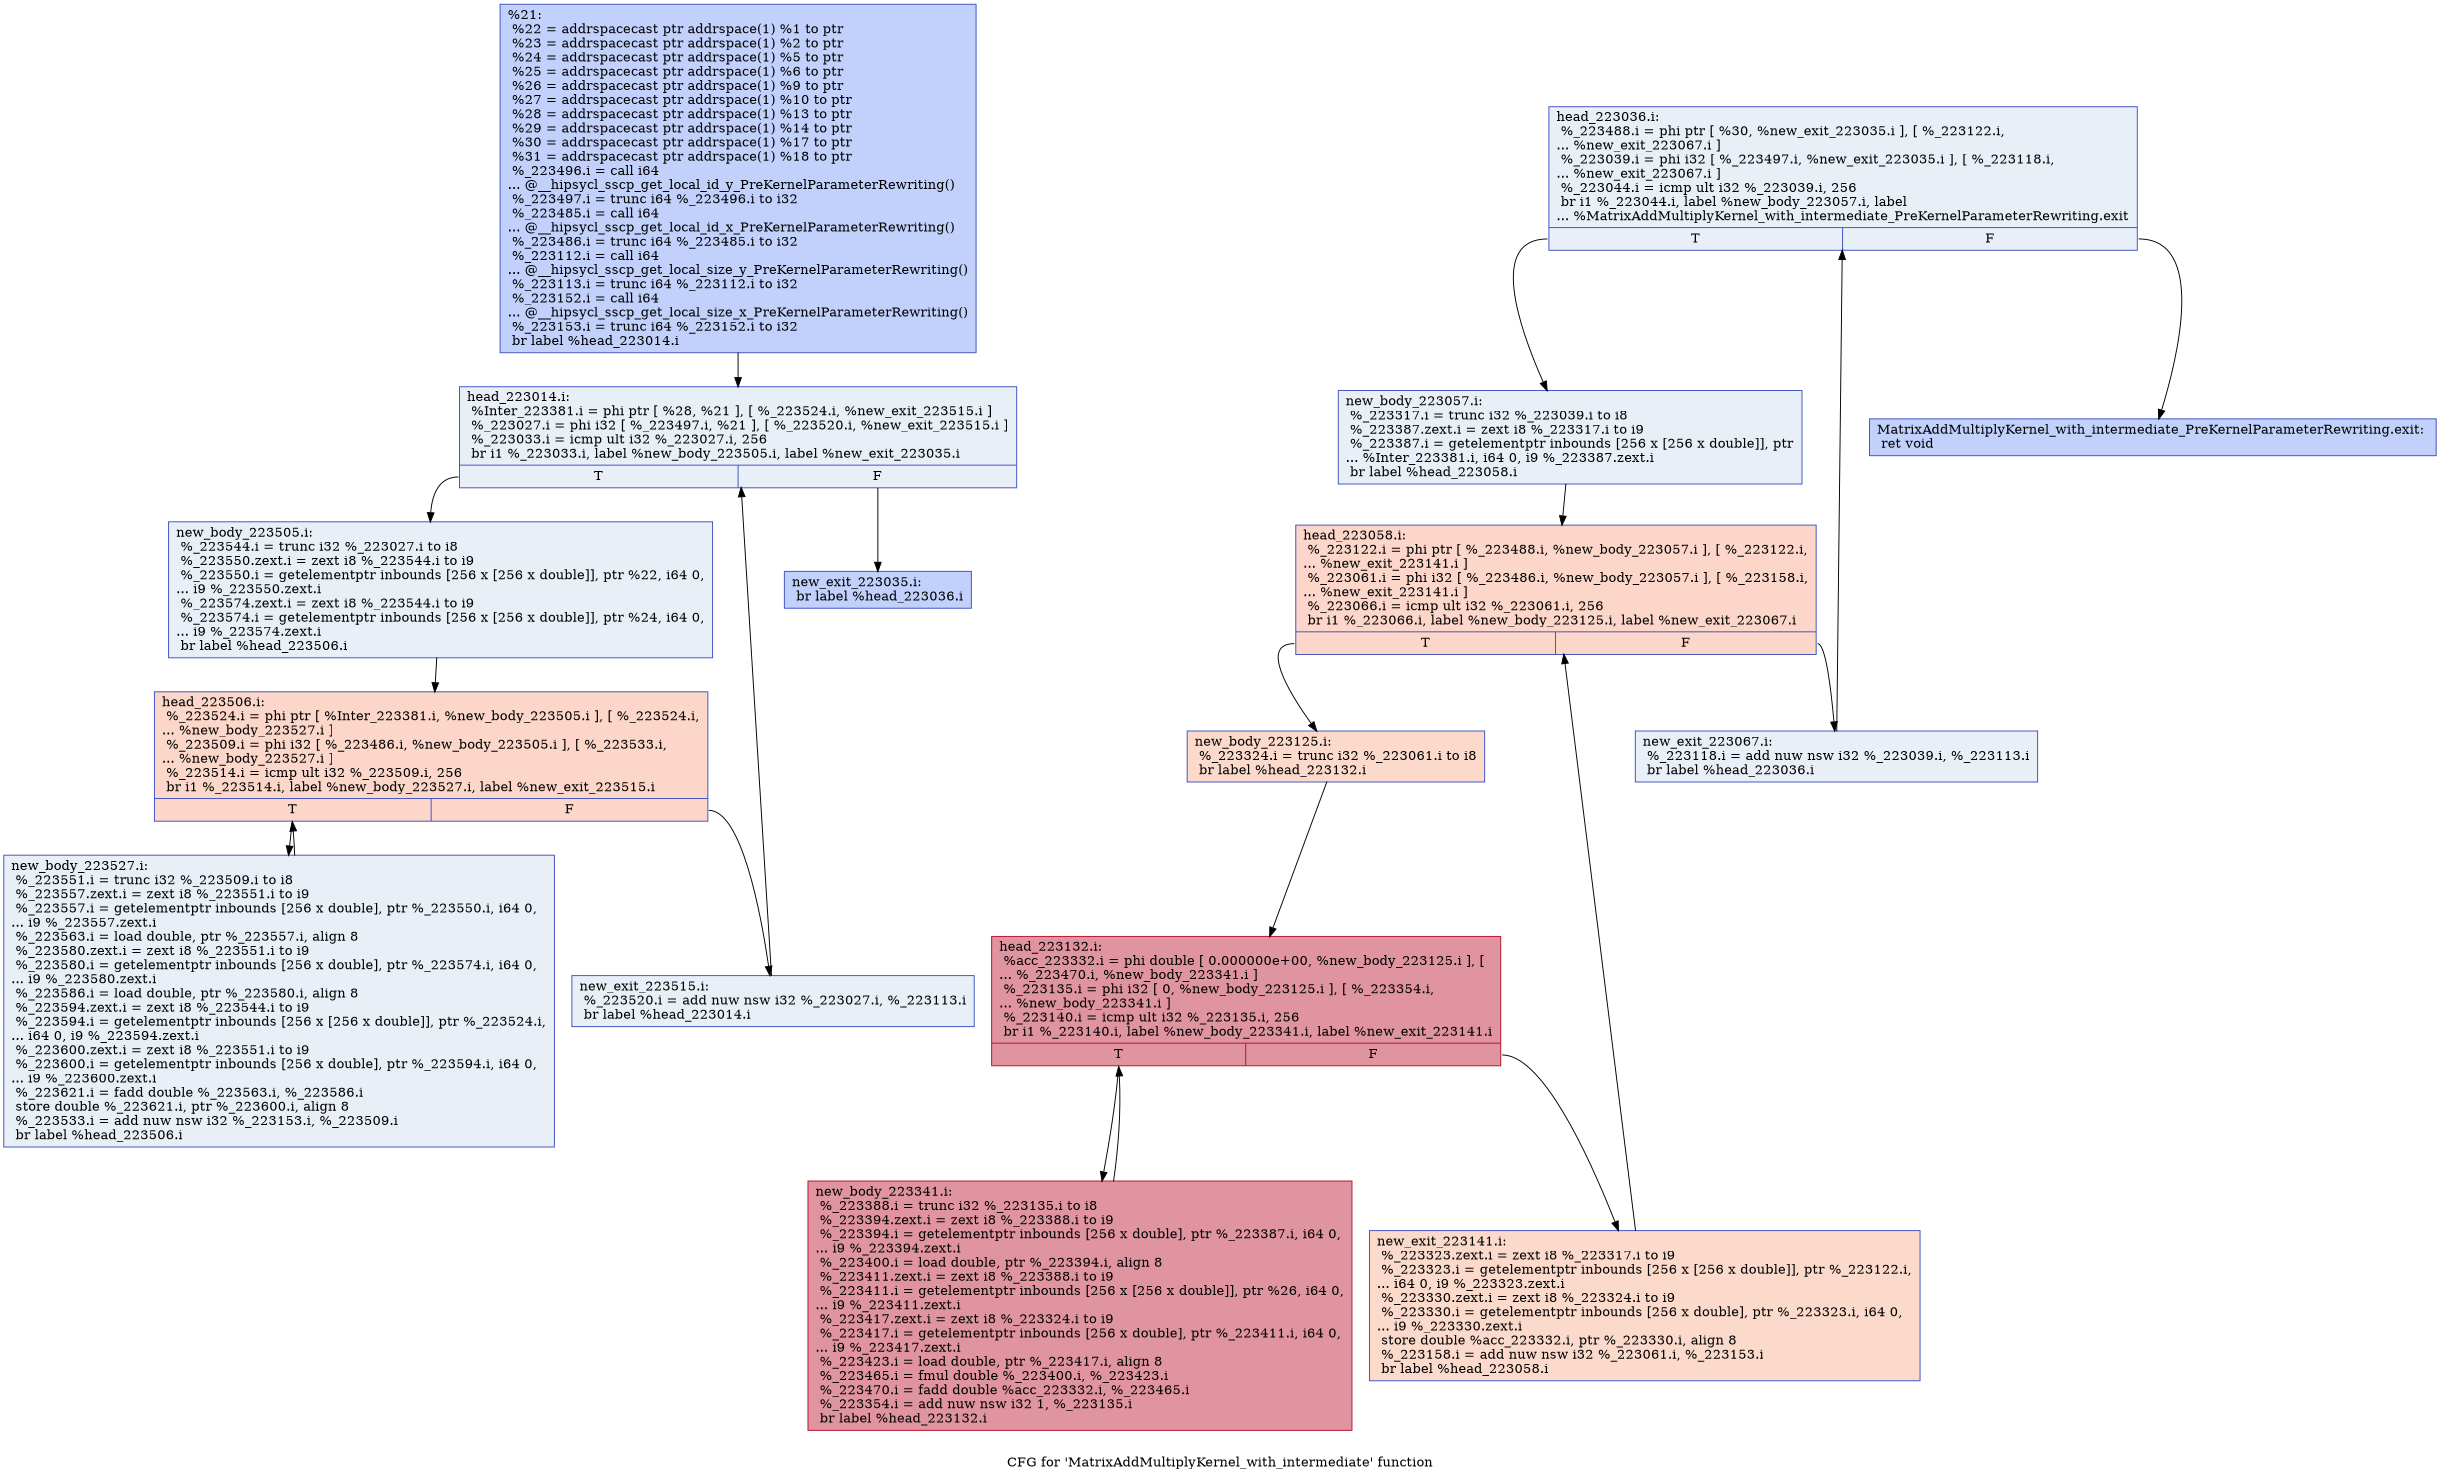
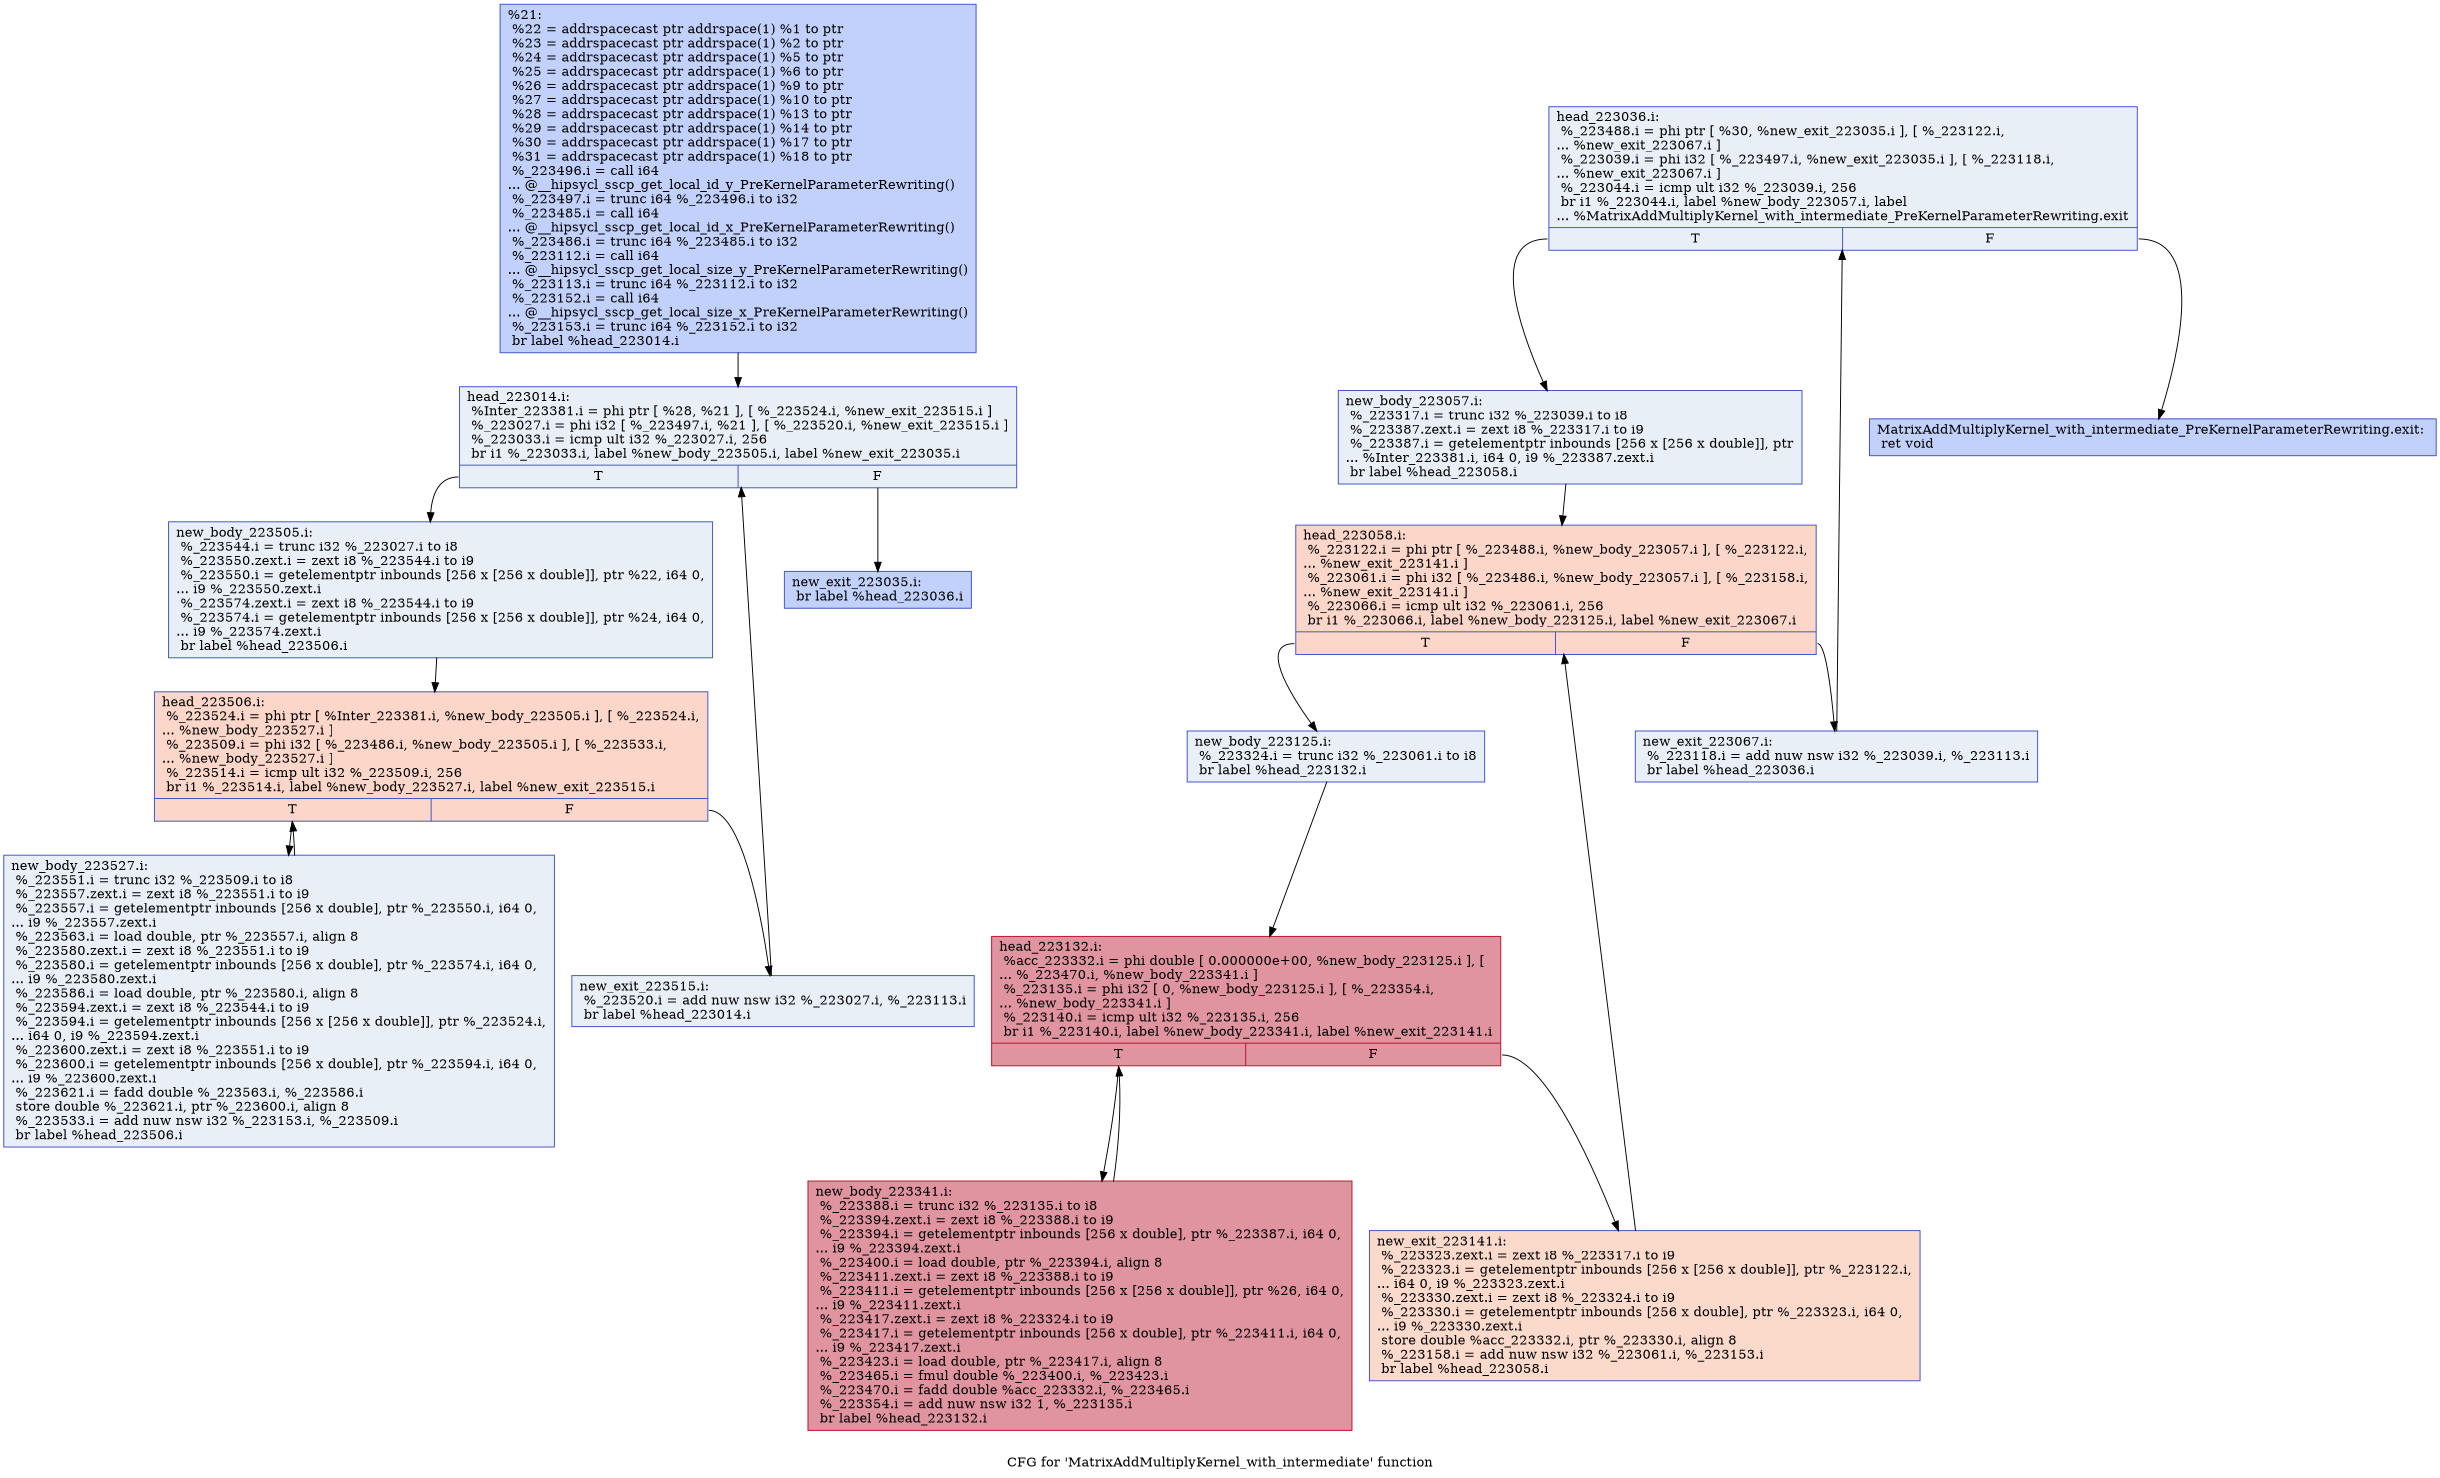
node "new_body_223125.i:": fillcolor #f7a88970 -> #cedaeb70
